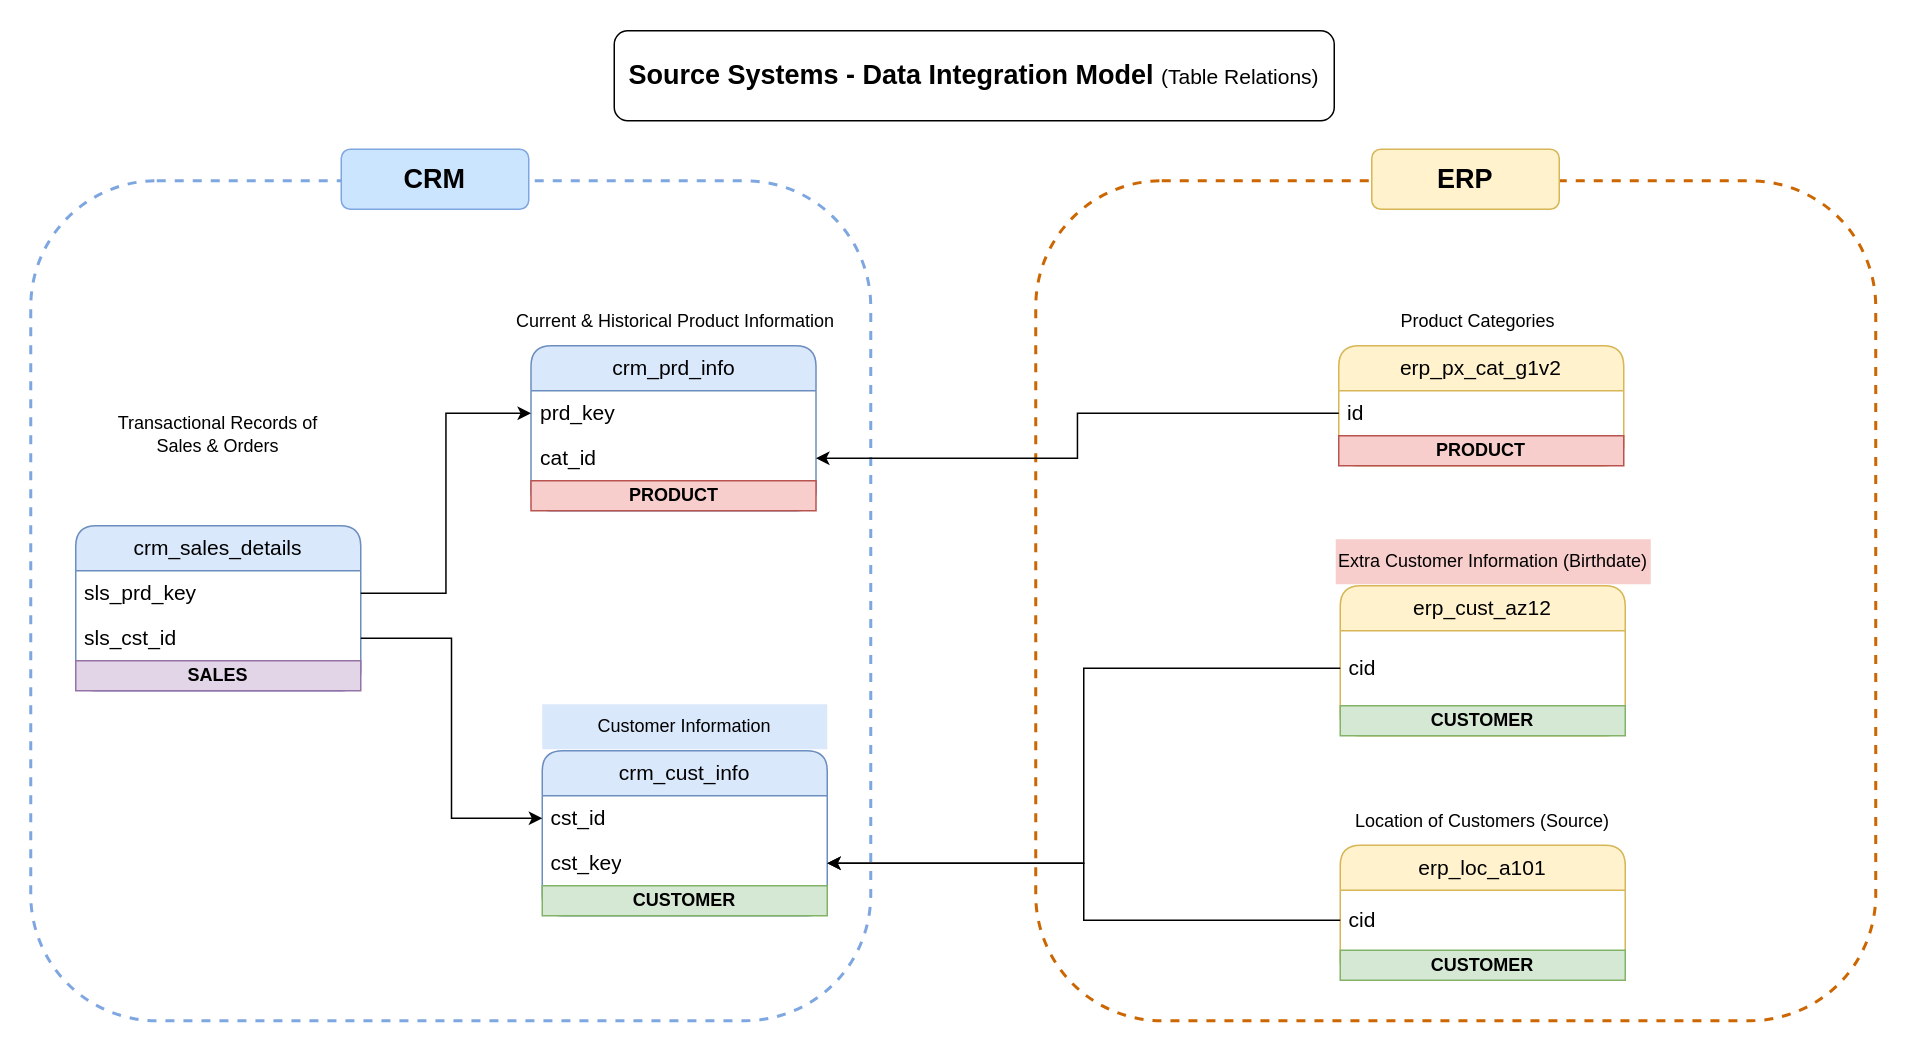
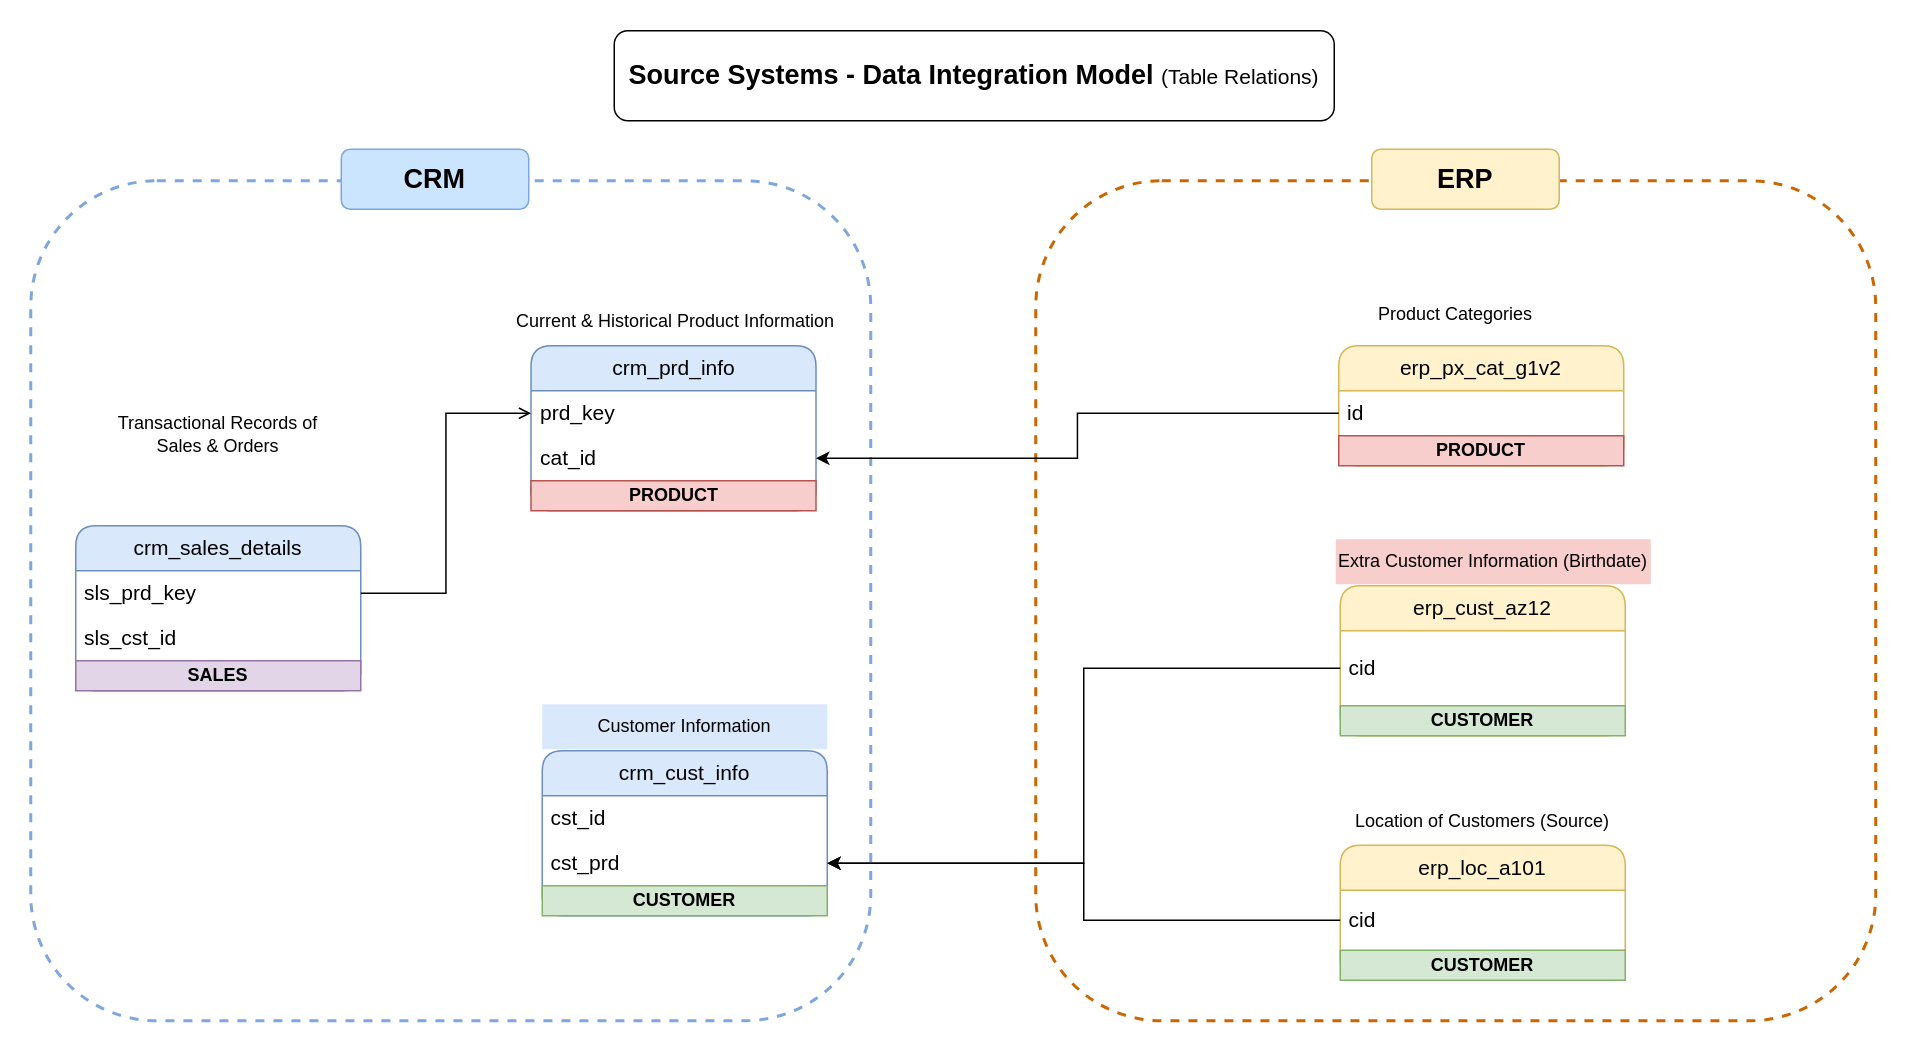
node "Product Categories": moved (1478, 322) -> (1456, 314)
edge "sls_prd_key" -> "prd_key": arrowhead classic -> open
edge "sls_cst_id" -> "cst_id": removed
node "cst_key": label "cst_key" -> "cst_prd"
